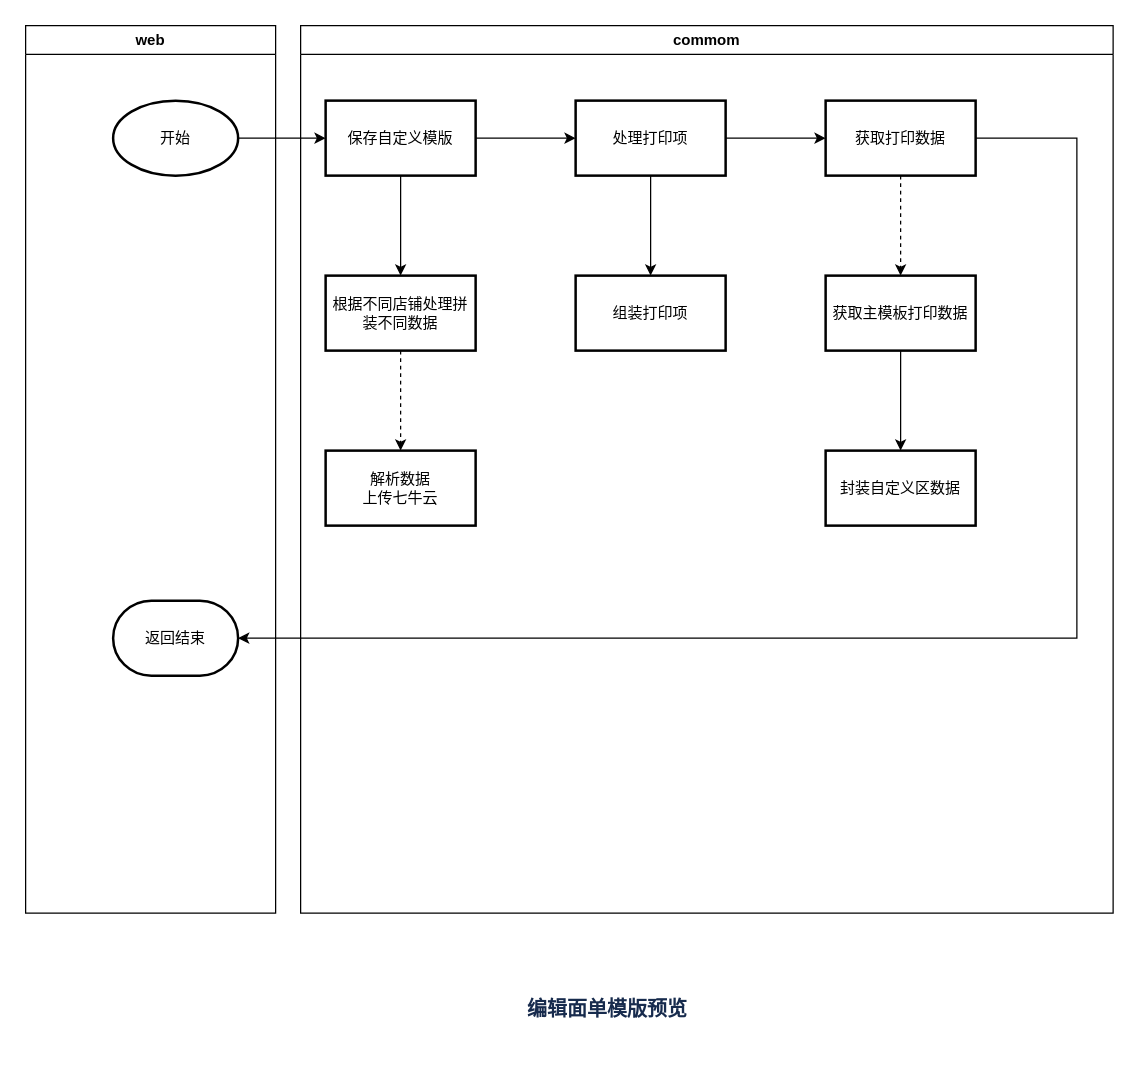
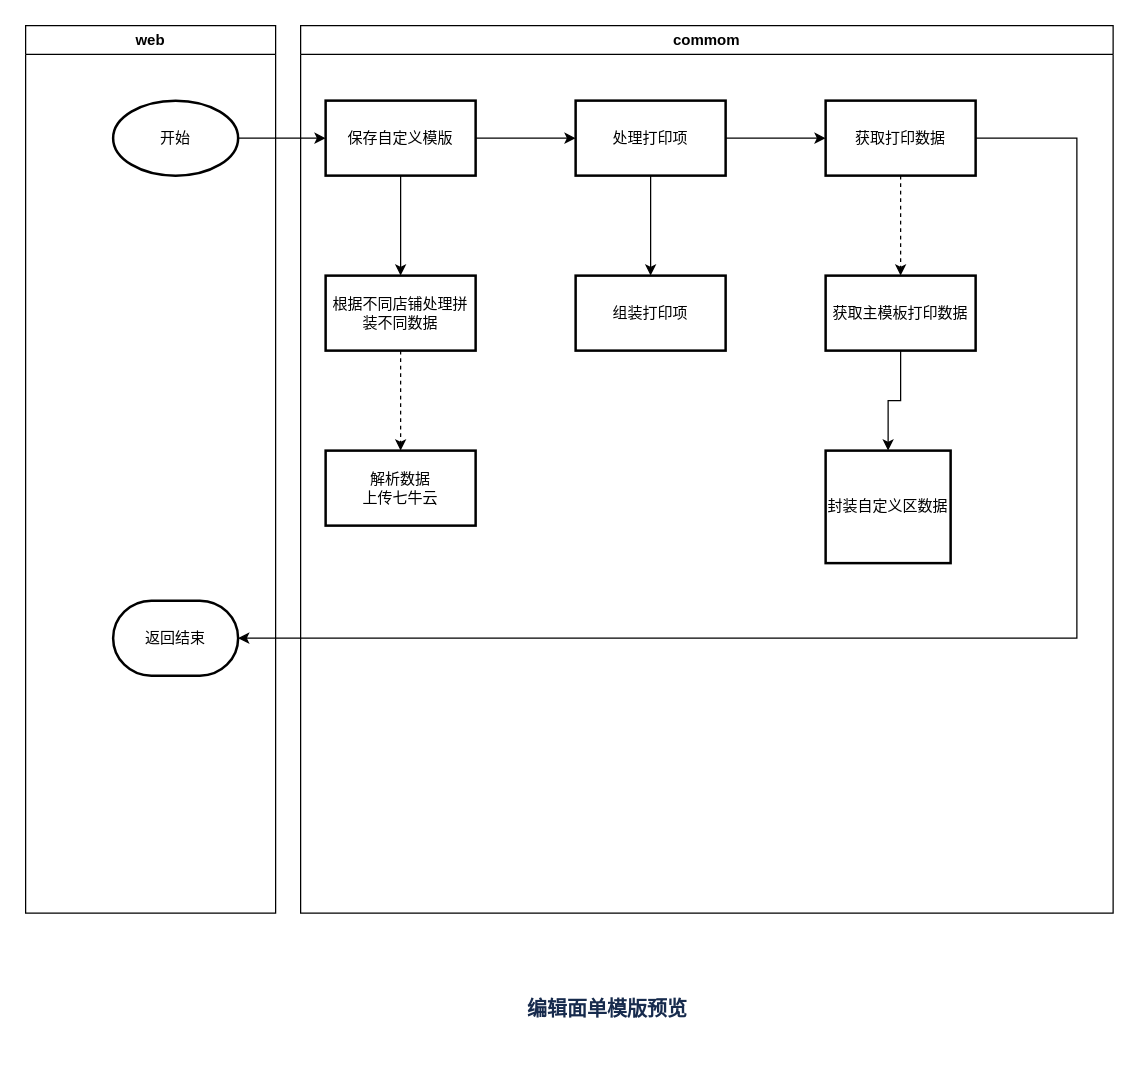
node "封装自定义区数据": size 150x75 -> 125x113
